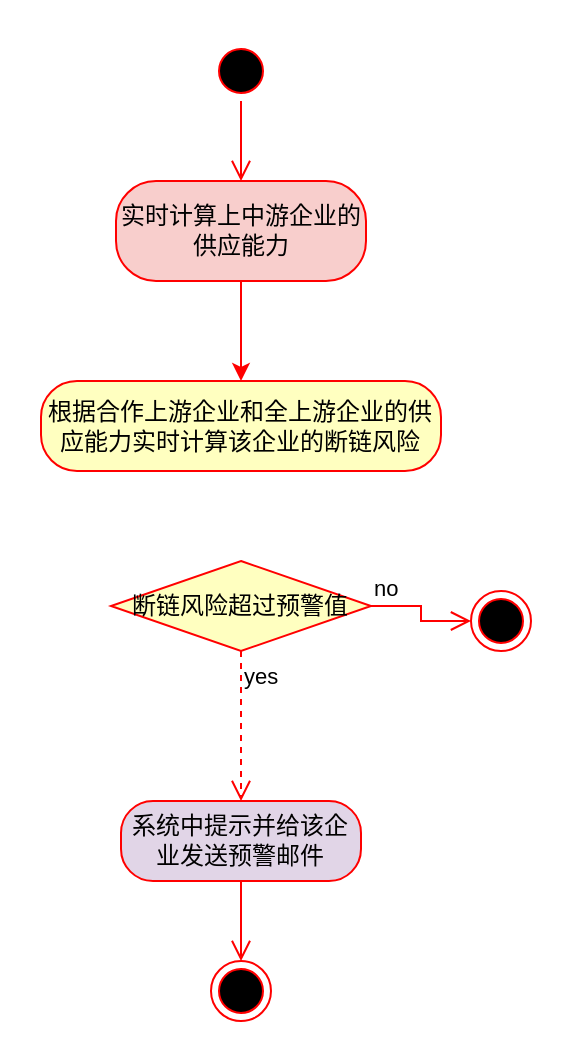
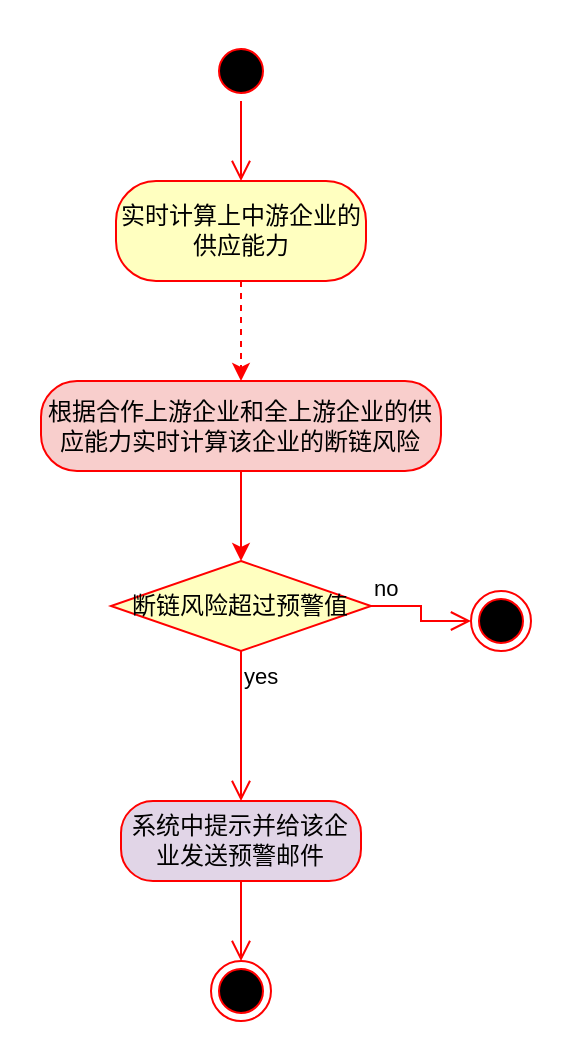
node "实时计算上中游企业的供应能力": fillcolor #f8cecc -> #ffffc0
edge "实时计算上中游企业的供应能力" -> "根据合作上游企业和全上游企业的供应能力实时计算该企业的断链风险": style solid -> dashed
node "根据合作上游企业和全上游企业的供应能力实时计算该企业的断链风险": fillcolor #ffffc0 -> #f8cecc
edge "根据合作上游企业和全上游企业的供应能力实时计算该企业的断链风险" -> "断链风险超过预警值": added
edge "断链风险超过预警值" -> "系统中提示并给该企业发送预警邮件": style dashed -> solid
